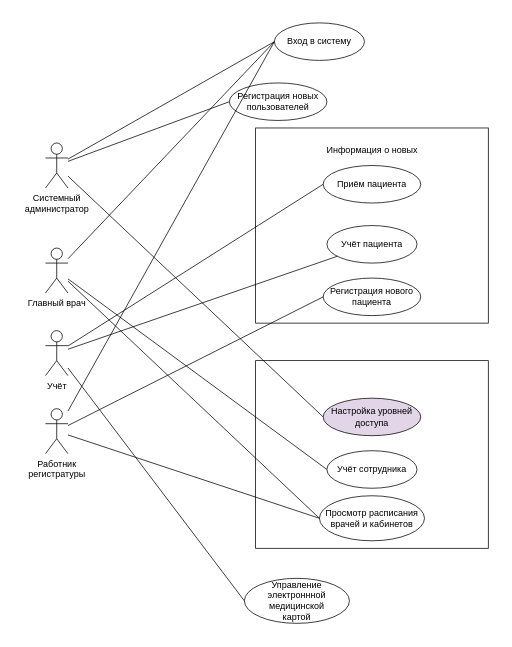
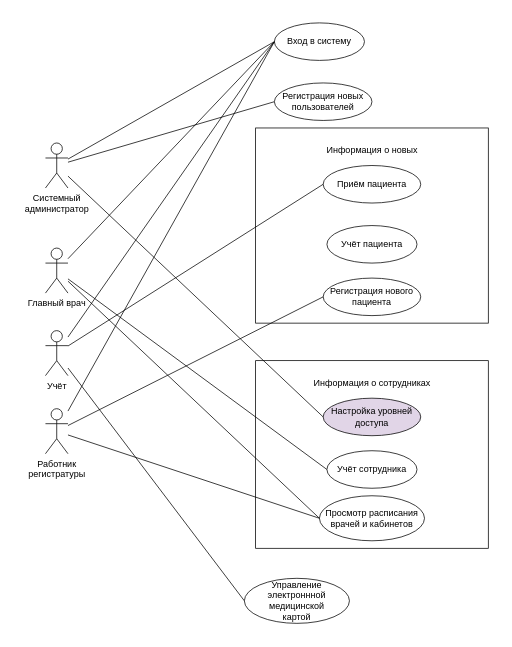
node "Регистрация новых пользователей": moved (278, 102) -> (323, 102)
edge "Учёт пациента" -- "Учёт": now "Вход в систему" -- "Учёт"
node "Информация о сотрудниках": added
